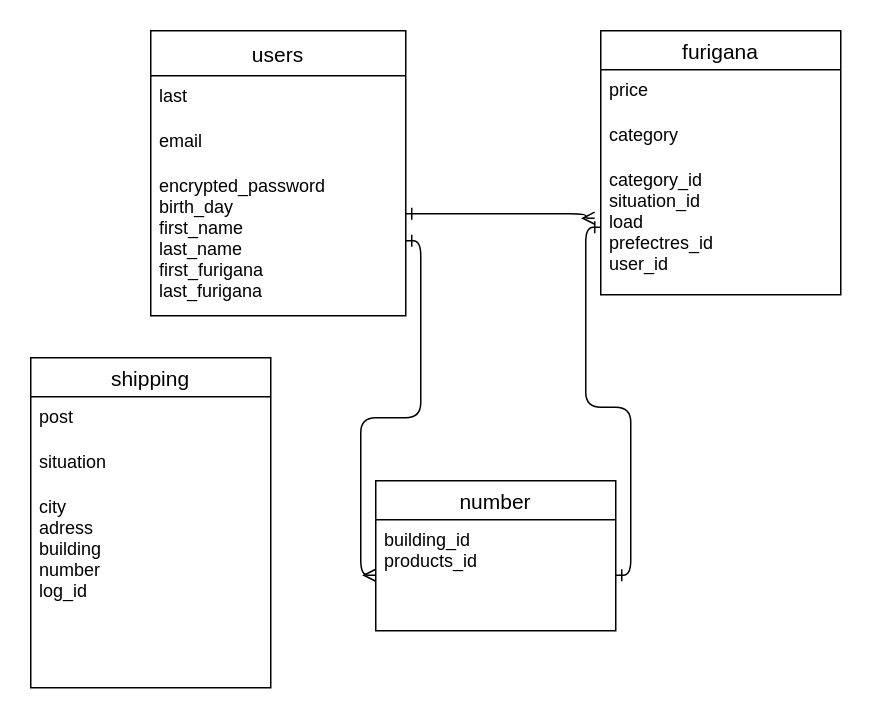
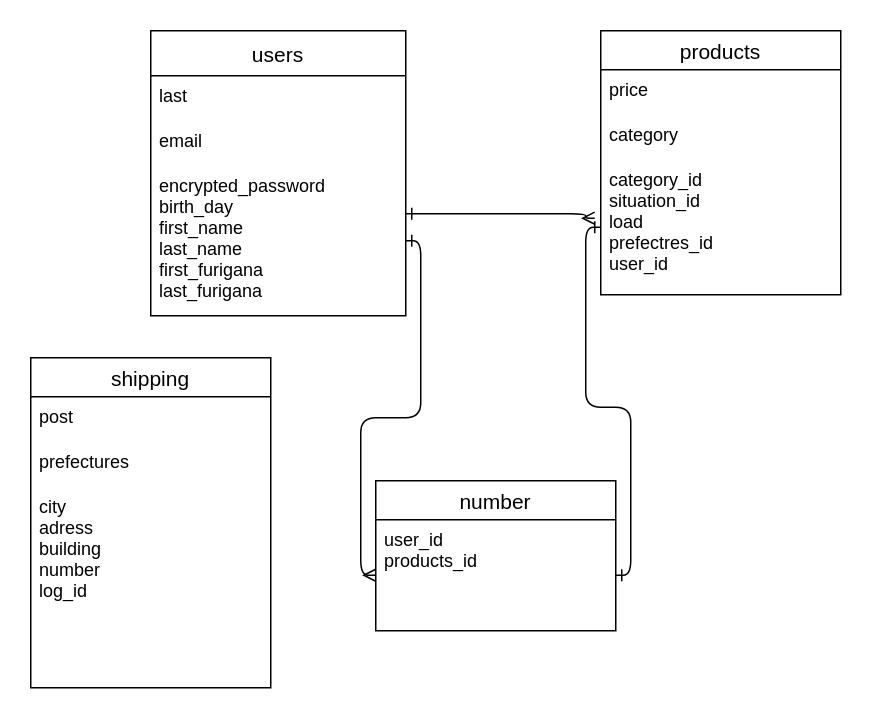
node "furigana": label "furigana" -> "products"
node "situation": label "situation" -> "prefectures"
node "building_id products_id": label "building_id products_id" -> "user_id products_id"
